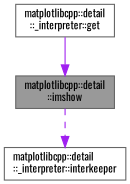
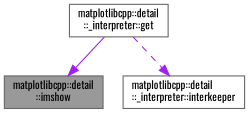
edge "matplotlibcpp::detail ::imshow" -> "matplotlibcpp::detail ::_interpreter::interkeeper": now "matplotlibcpp::detail ::_interpreter::get" -> "matplotlibcpp::detail ::_interpreter::interkeeper"
